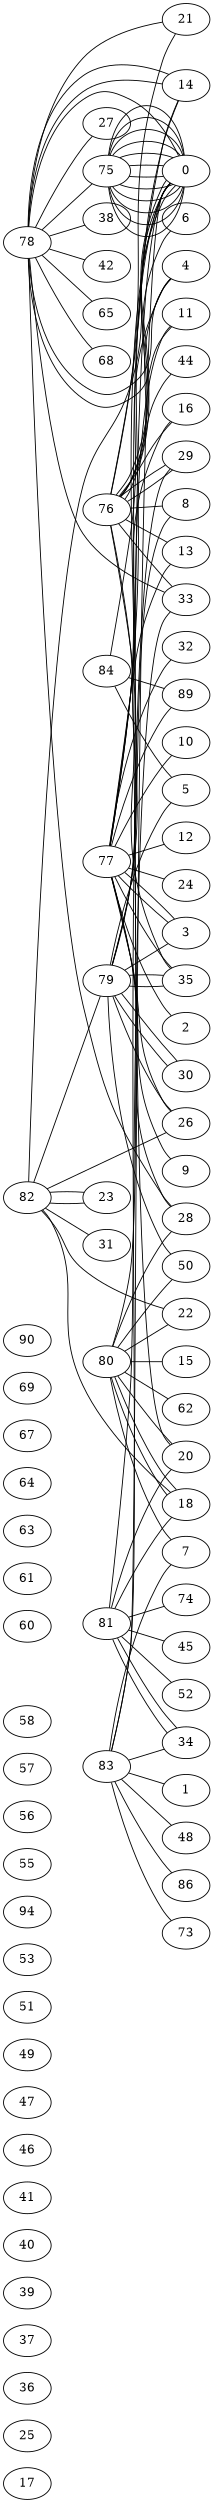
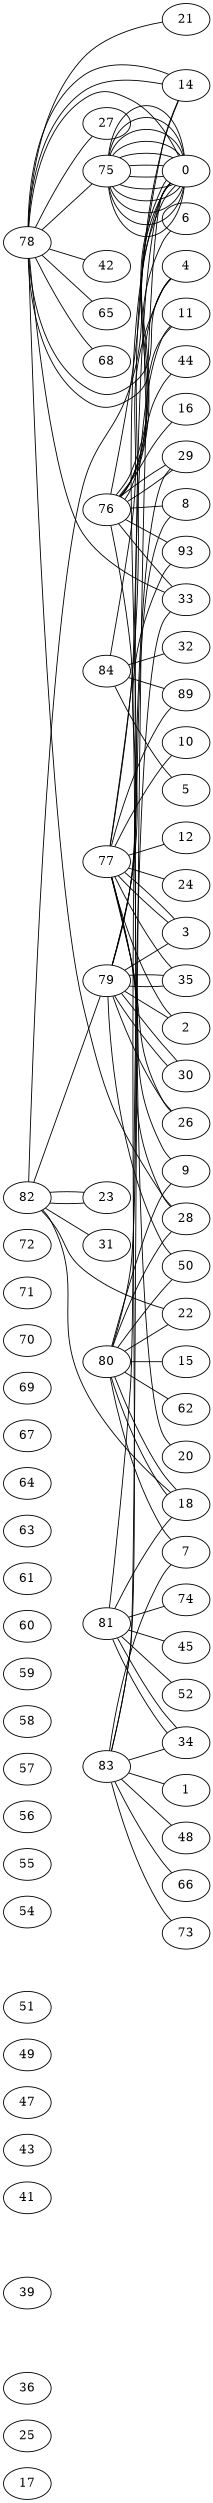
node "38": removed
edge "21" -- "76": removed
edge "0" -- "77": removed
node "13": label "13" -> "93"
edge "16" -- "77": removed
edge "32" -- "77": now "32" -- "84"
edge "76" -- "35": removed
edge "5" -- "79": now "2" -- "79"
edge "26" -- "82": removed
node "72": added
node "71": added
node "90": label "90" -> "70"
edge "80" -- "20": now "80" -- "9"
edge "20" -- "81": removed
node "59": added
node "86": label "86" -> "66"
node "94": label "94" -> "54"
node "53": removed
node "46": label "46" -> "43"
node "40": removed
node "37": removed
